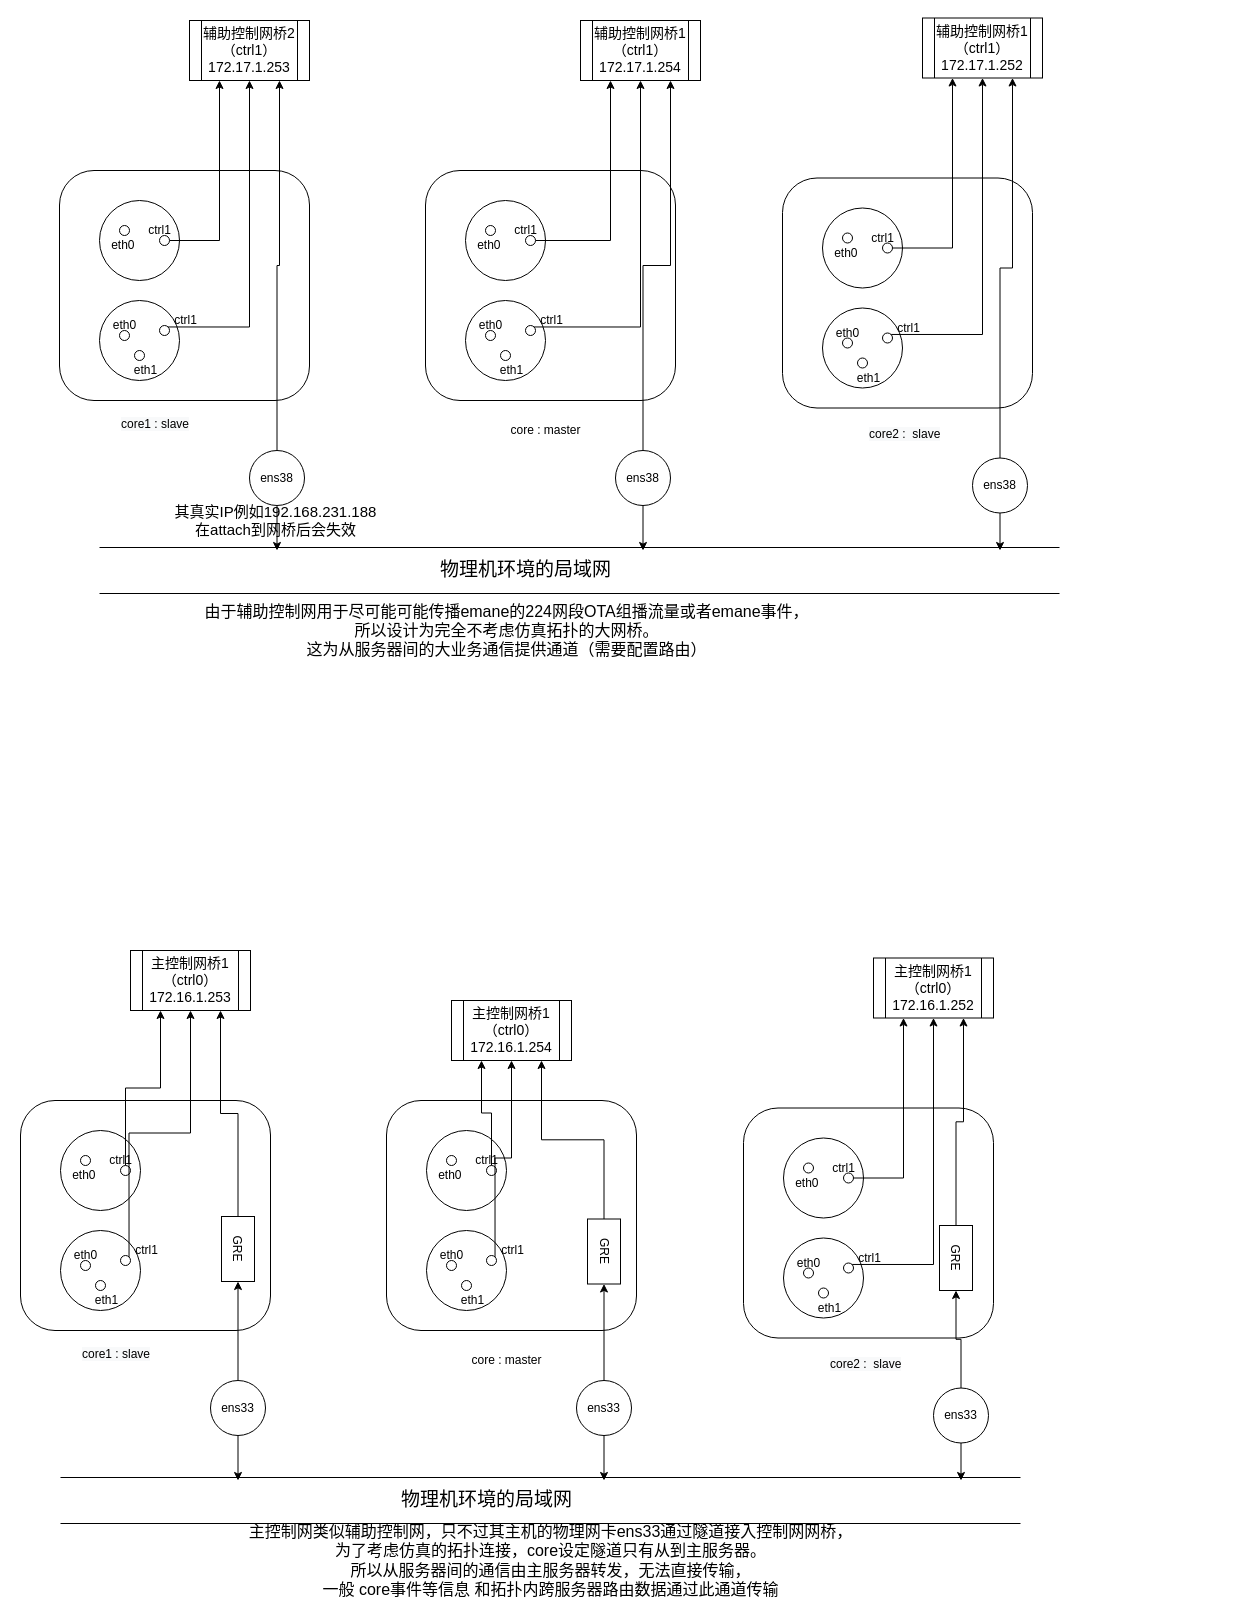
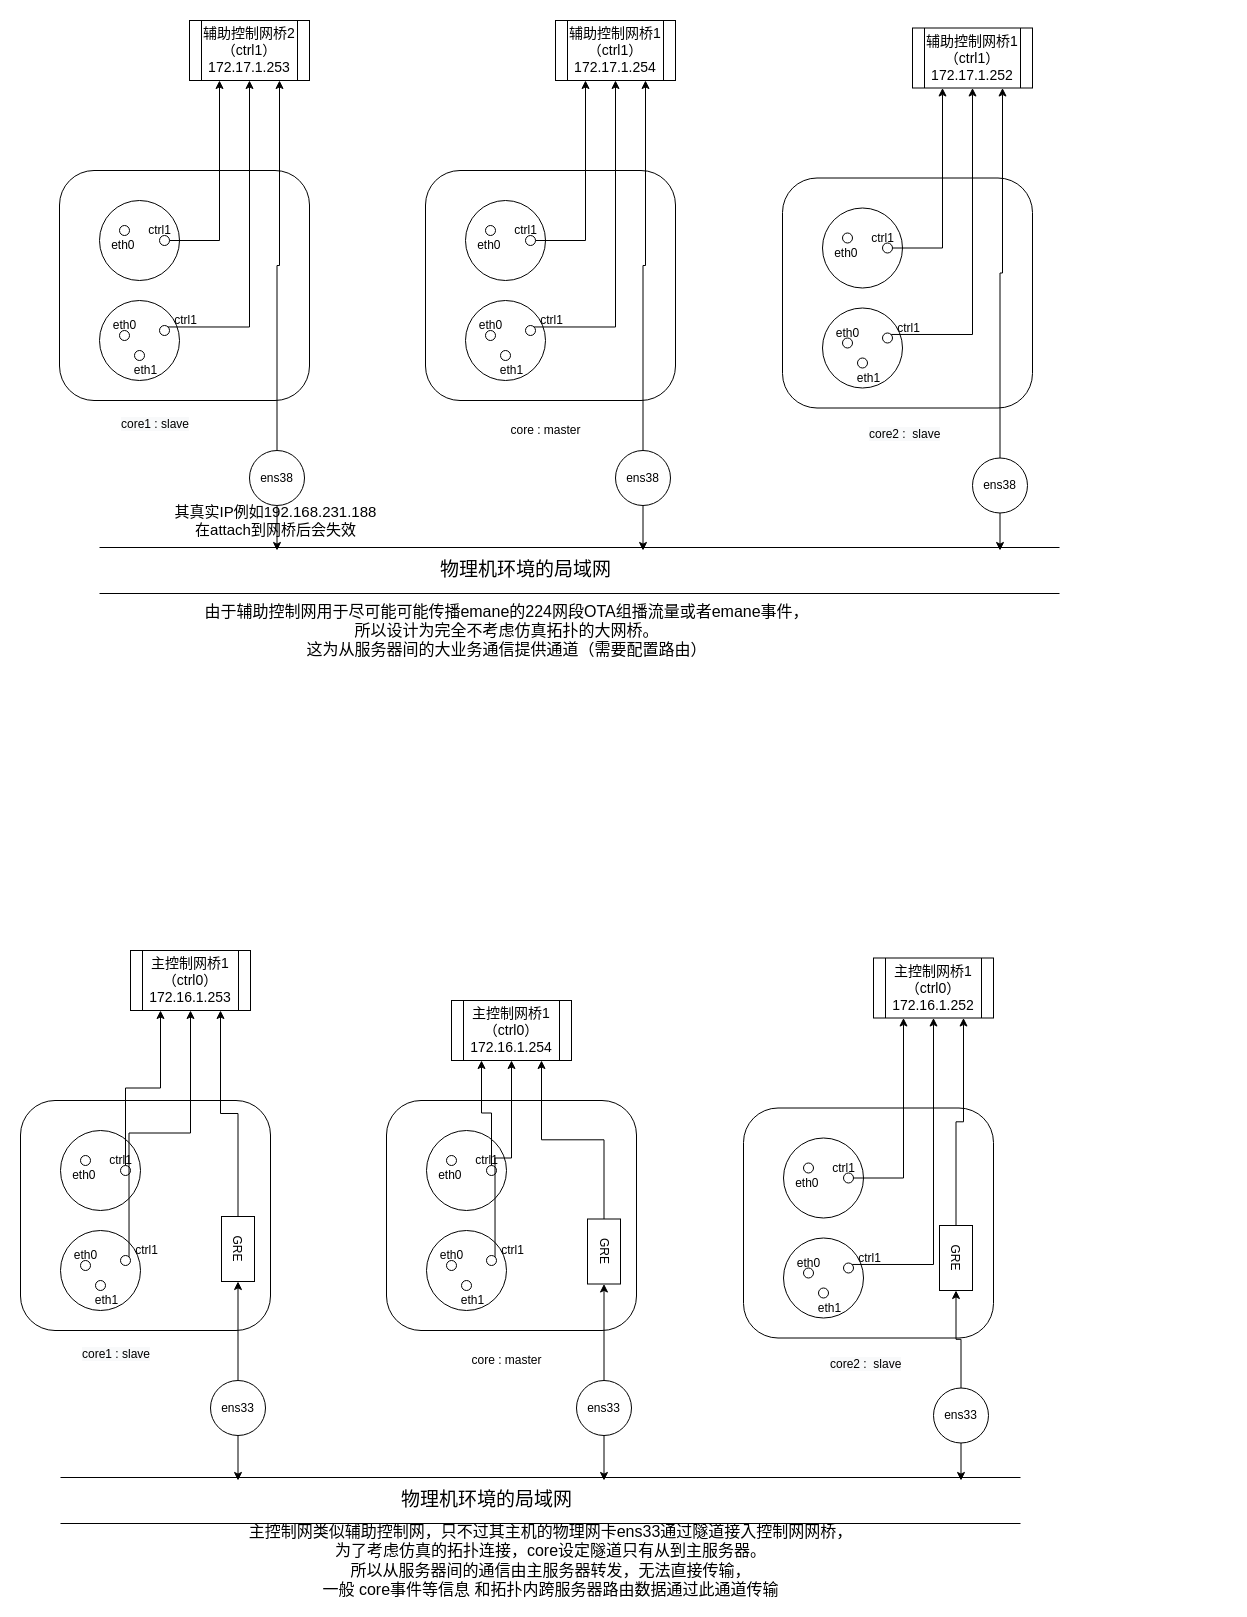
node "辅助控制网桥1 （ctrl1） 172.17.1.252": moved (983, 48) -> (973, 58)
node "辅助控制网桥1 （ctrl1） 172.17.1.254": moved (641, 51) -> (616, 51)
